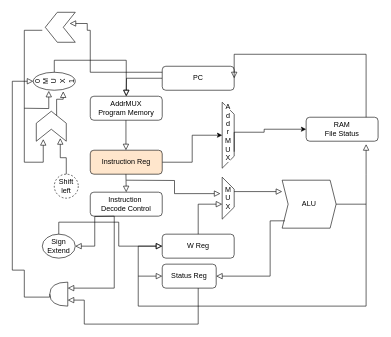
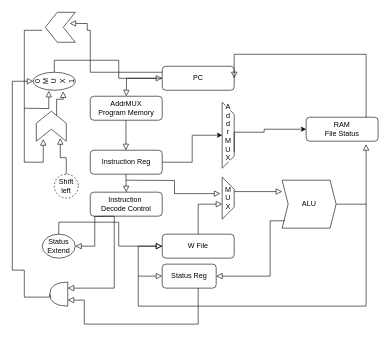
edge "0 M U X 1" -> "AddrMUX Program Memory": now "0 M U X 1" -> "PC"
node "Instruction Reg": fillcolor #ffe6cc -> #ffffff
node "Sign Extend": label "Sign Extend" -> "Status Extend"
node "W Reg": label "W Reg" -> "W File"
